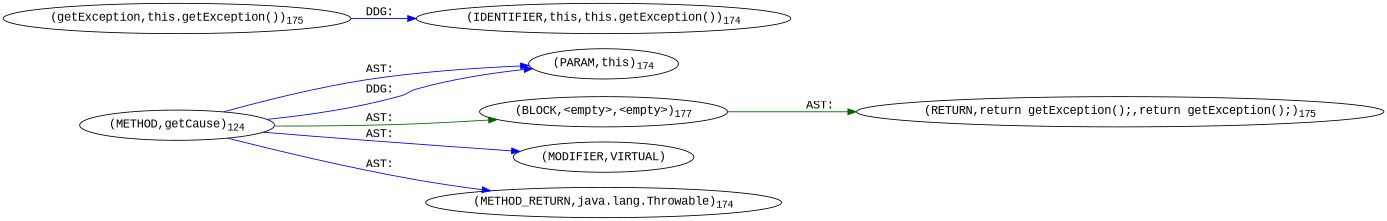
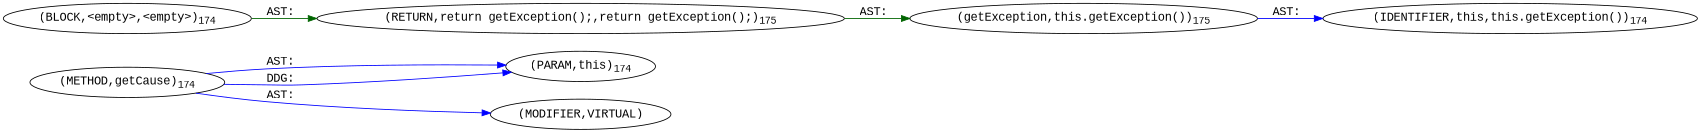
edge "(getException,this.getException())" -> "(IDENTIFIER,this,this.getException())": label "DDG: " -> "AST: "
edge "(RETURN,return getException();,return getException();)" -> "(getException,this.getException())": added, label "AST:"
node "(BLOCK,<empty>,<empty>)": text "177" -> "174"
node "(METHOD,getCause)": text "124" -> "174"
edge "(METHOD,getCause)" -> "(BLOCK,<empty>,<empty>)": removed, label "AST:"
node "(METHOD_RETURN,java.lang.Throwable)": removed
